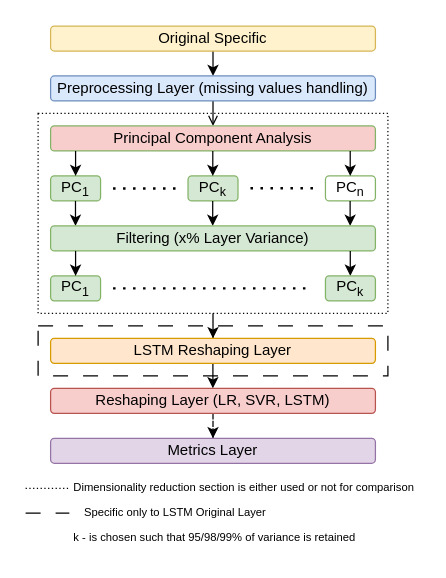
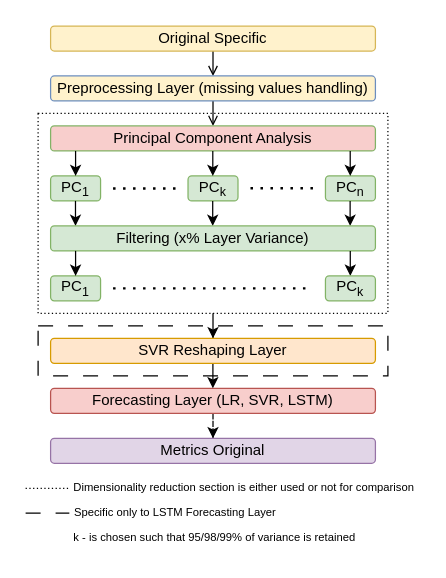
edge "Original Specific" -> "Preprocessing Layer (missing values handling)": arrowhead classic -> open
node "Preprocessing Layer (missing values handling)": fillcolor #dae8fc -> #fff2cc
node "PCn": fillcolor #ffffff -> #d5e8d4
node "LSTM Reshaping Layer": label "LSTM Reshaping Layer" -> "SVR Reshaping Layer"
node "Reshaping Layer (LR, SVR, LSTM)": label "Reshaping Layer (LR, SVR, LSTM)" -> "Forecasting Layer (LR, SVR, LSTM)"
node "Metrics Layer": label "Metrics Layer" -> "Metrics Original"
node "Specific only to LSTM Original Layer": label "Specific only to LSTM Original Layer" -> "Specific only to LSTM Forecasting Layer"
